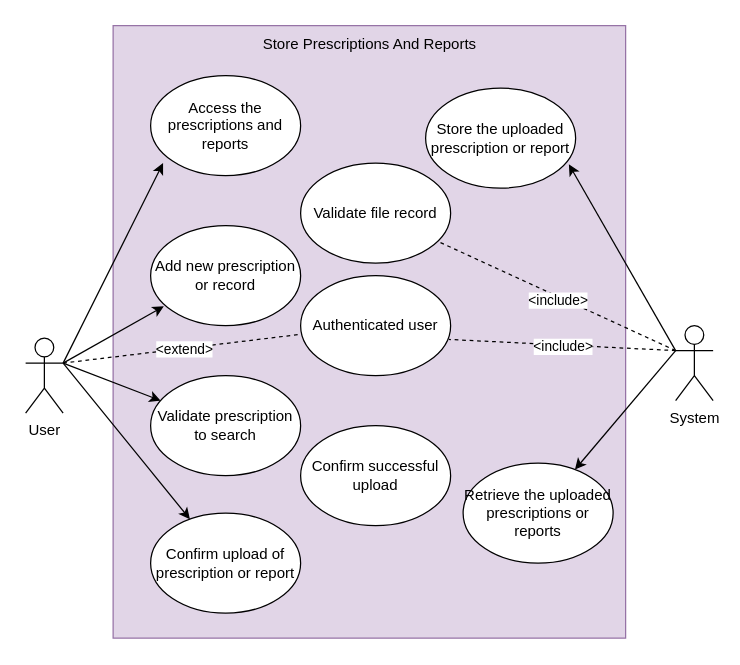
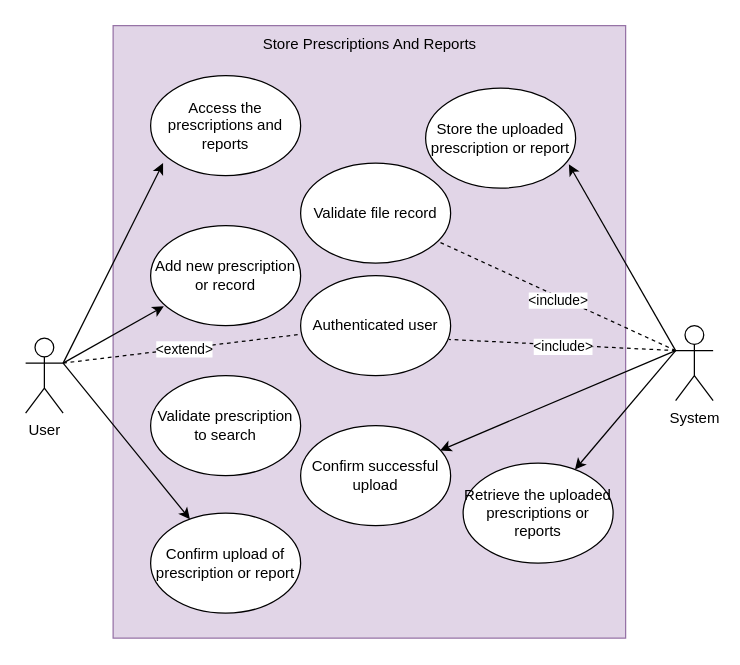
edge "User" -> "Validate prescription to search": removed
edge "System" -> "Confirm successful upload": added
